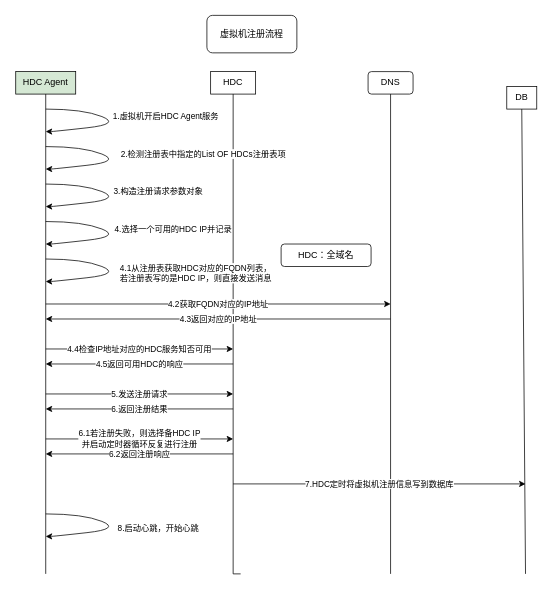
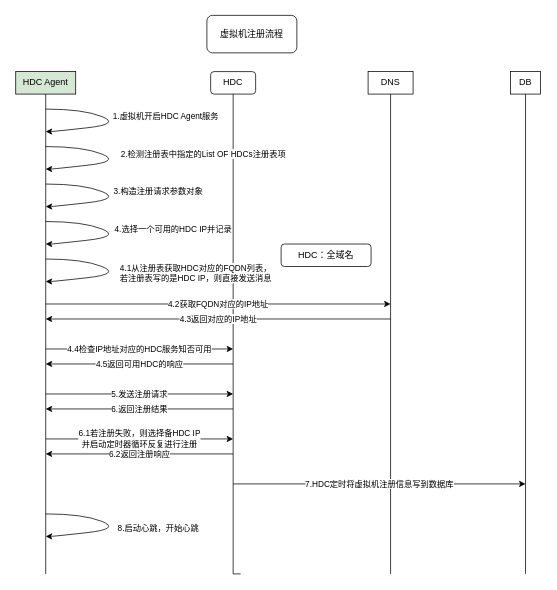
node "HDC": shape rectangle -> rounded rectangle
node "DNS": shape rounded rectangle -> rectangle
node "DB": moved (522, 98) -> (525, 83)
